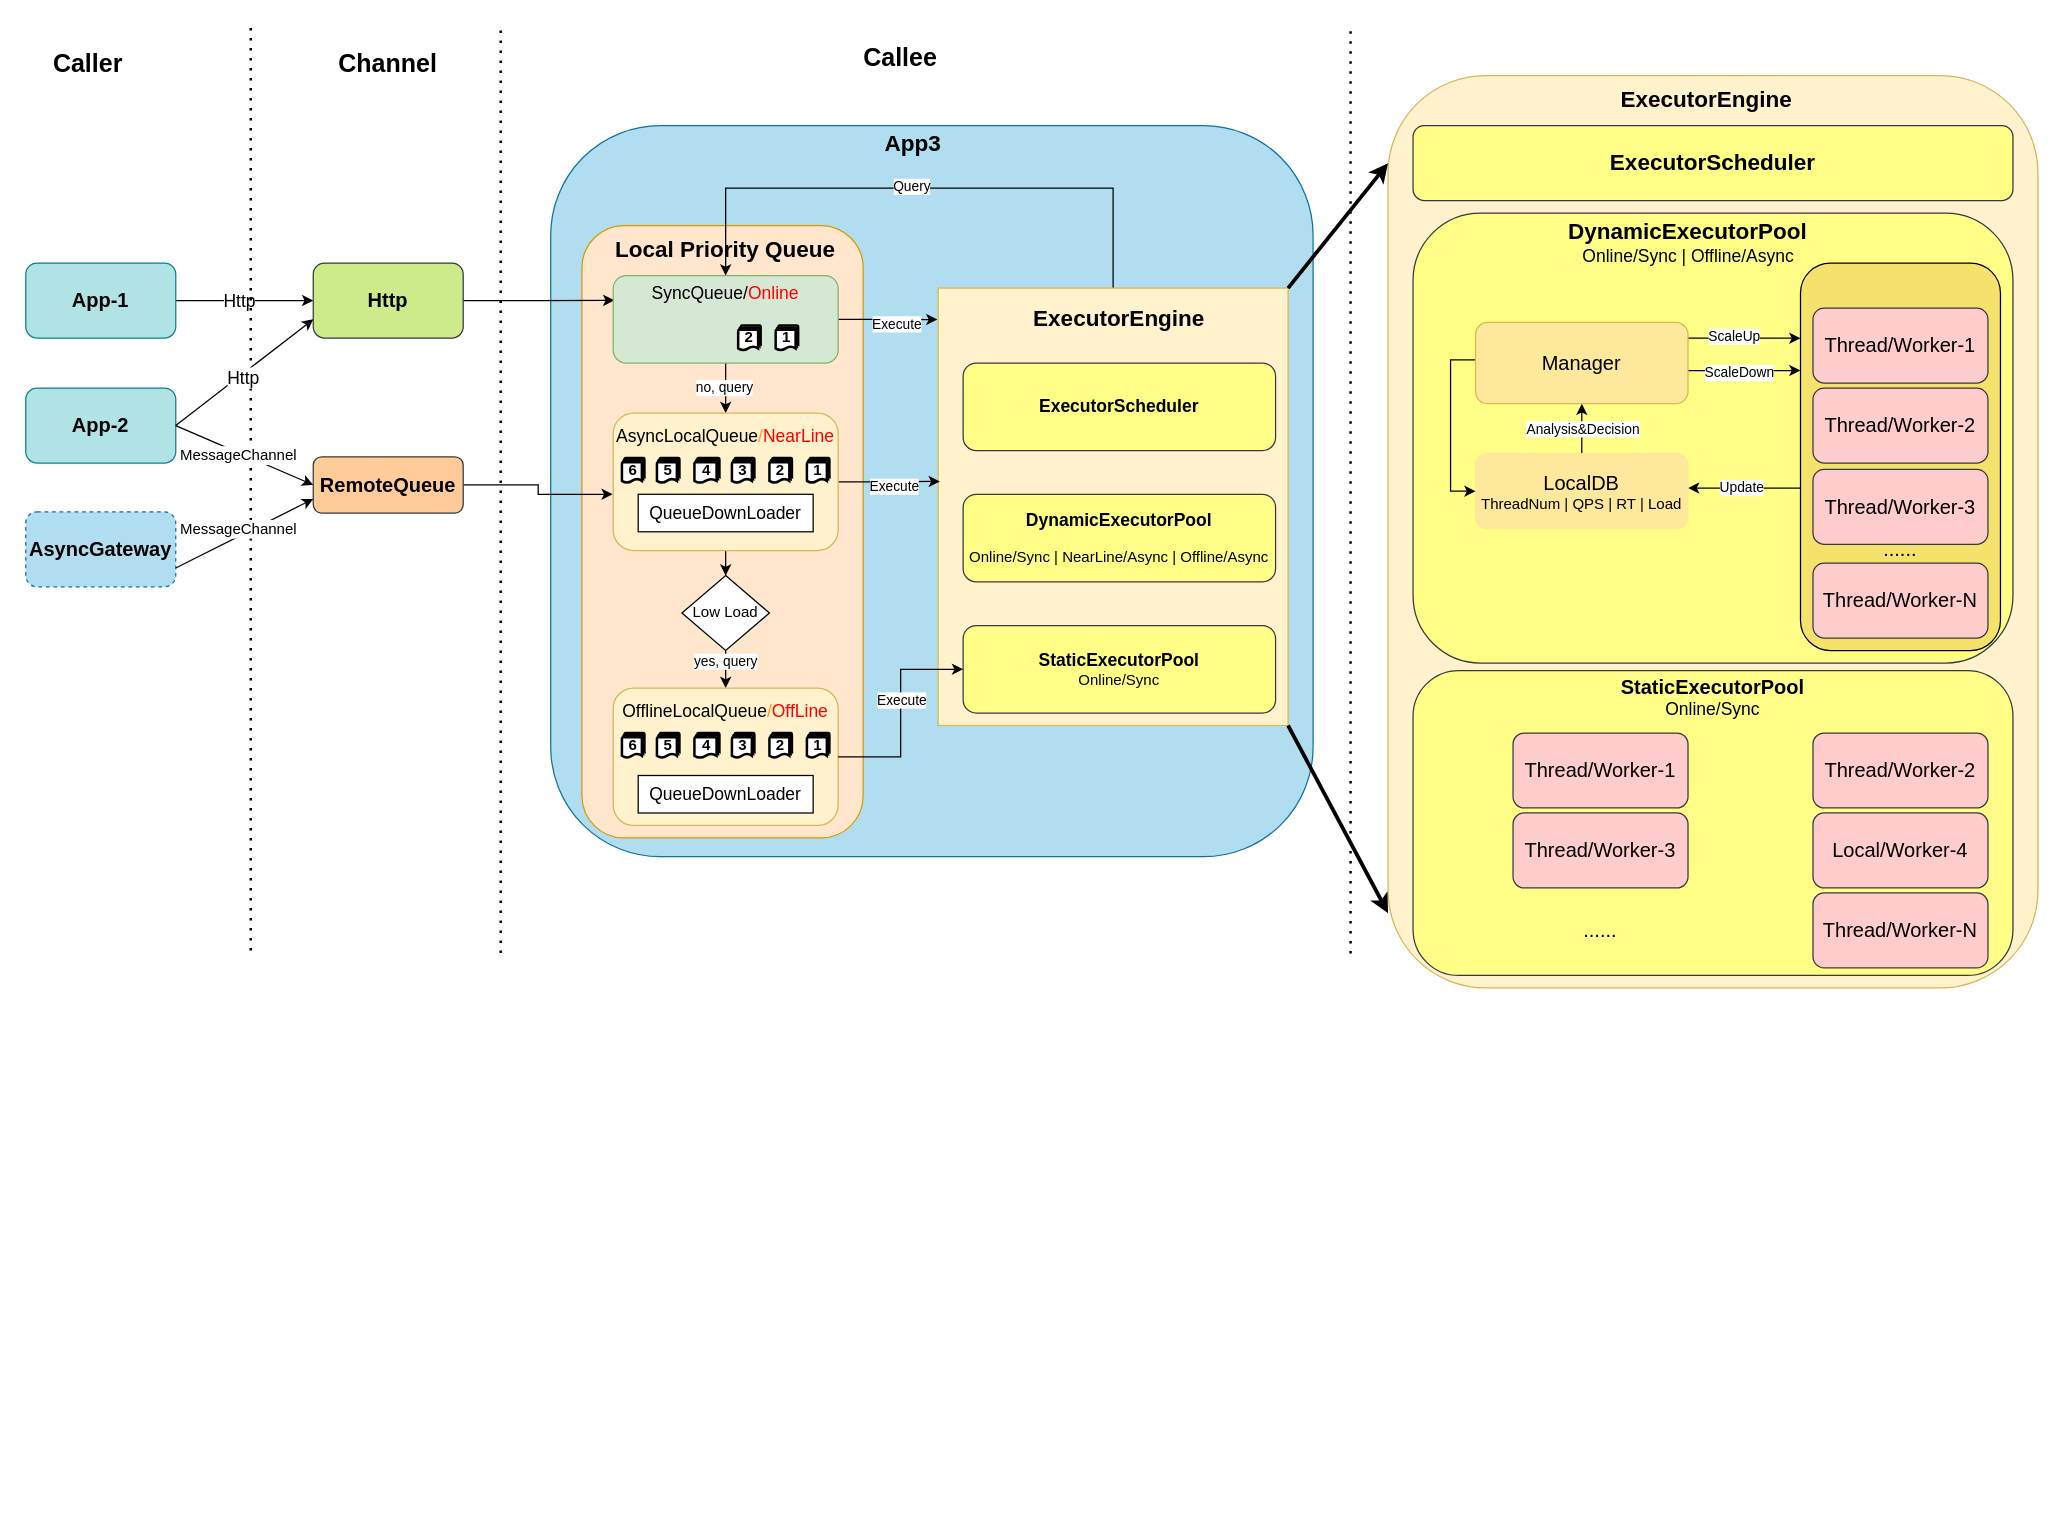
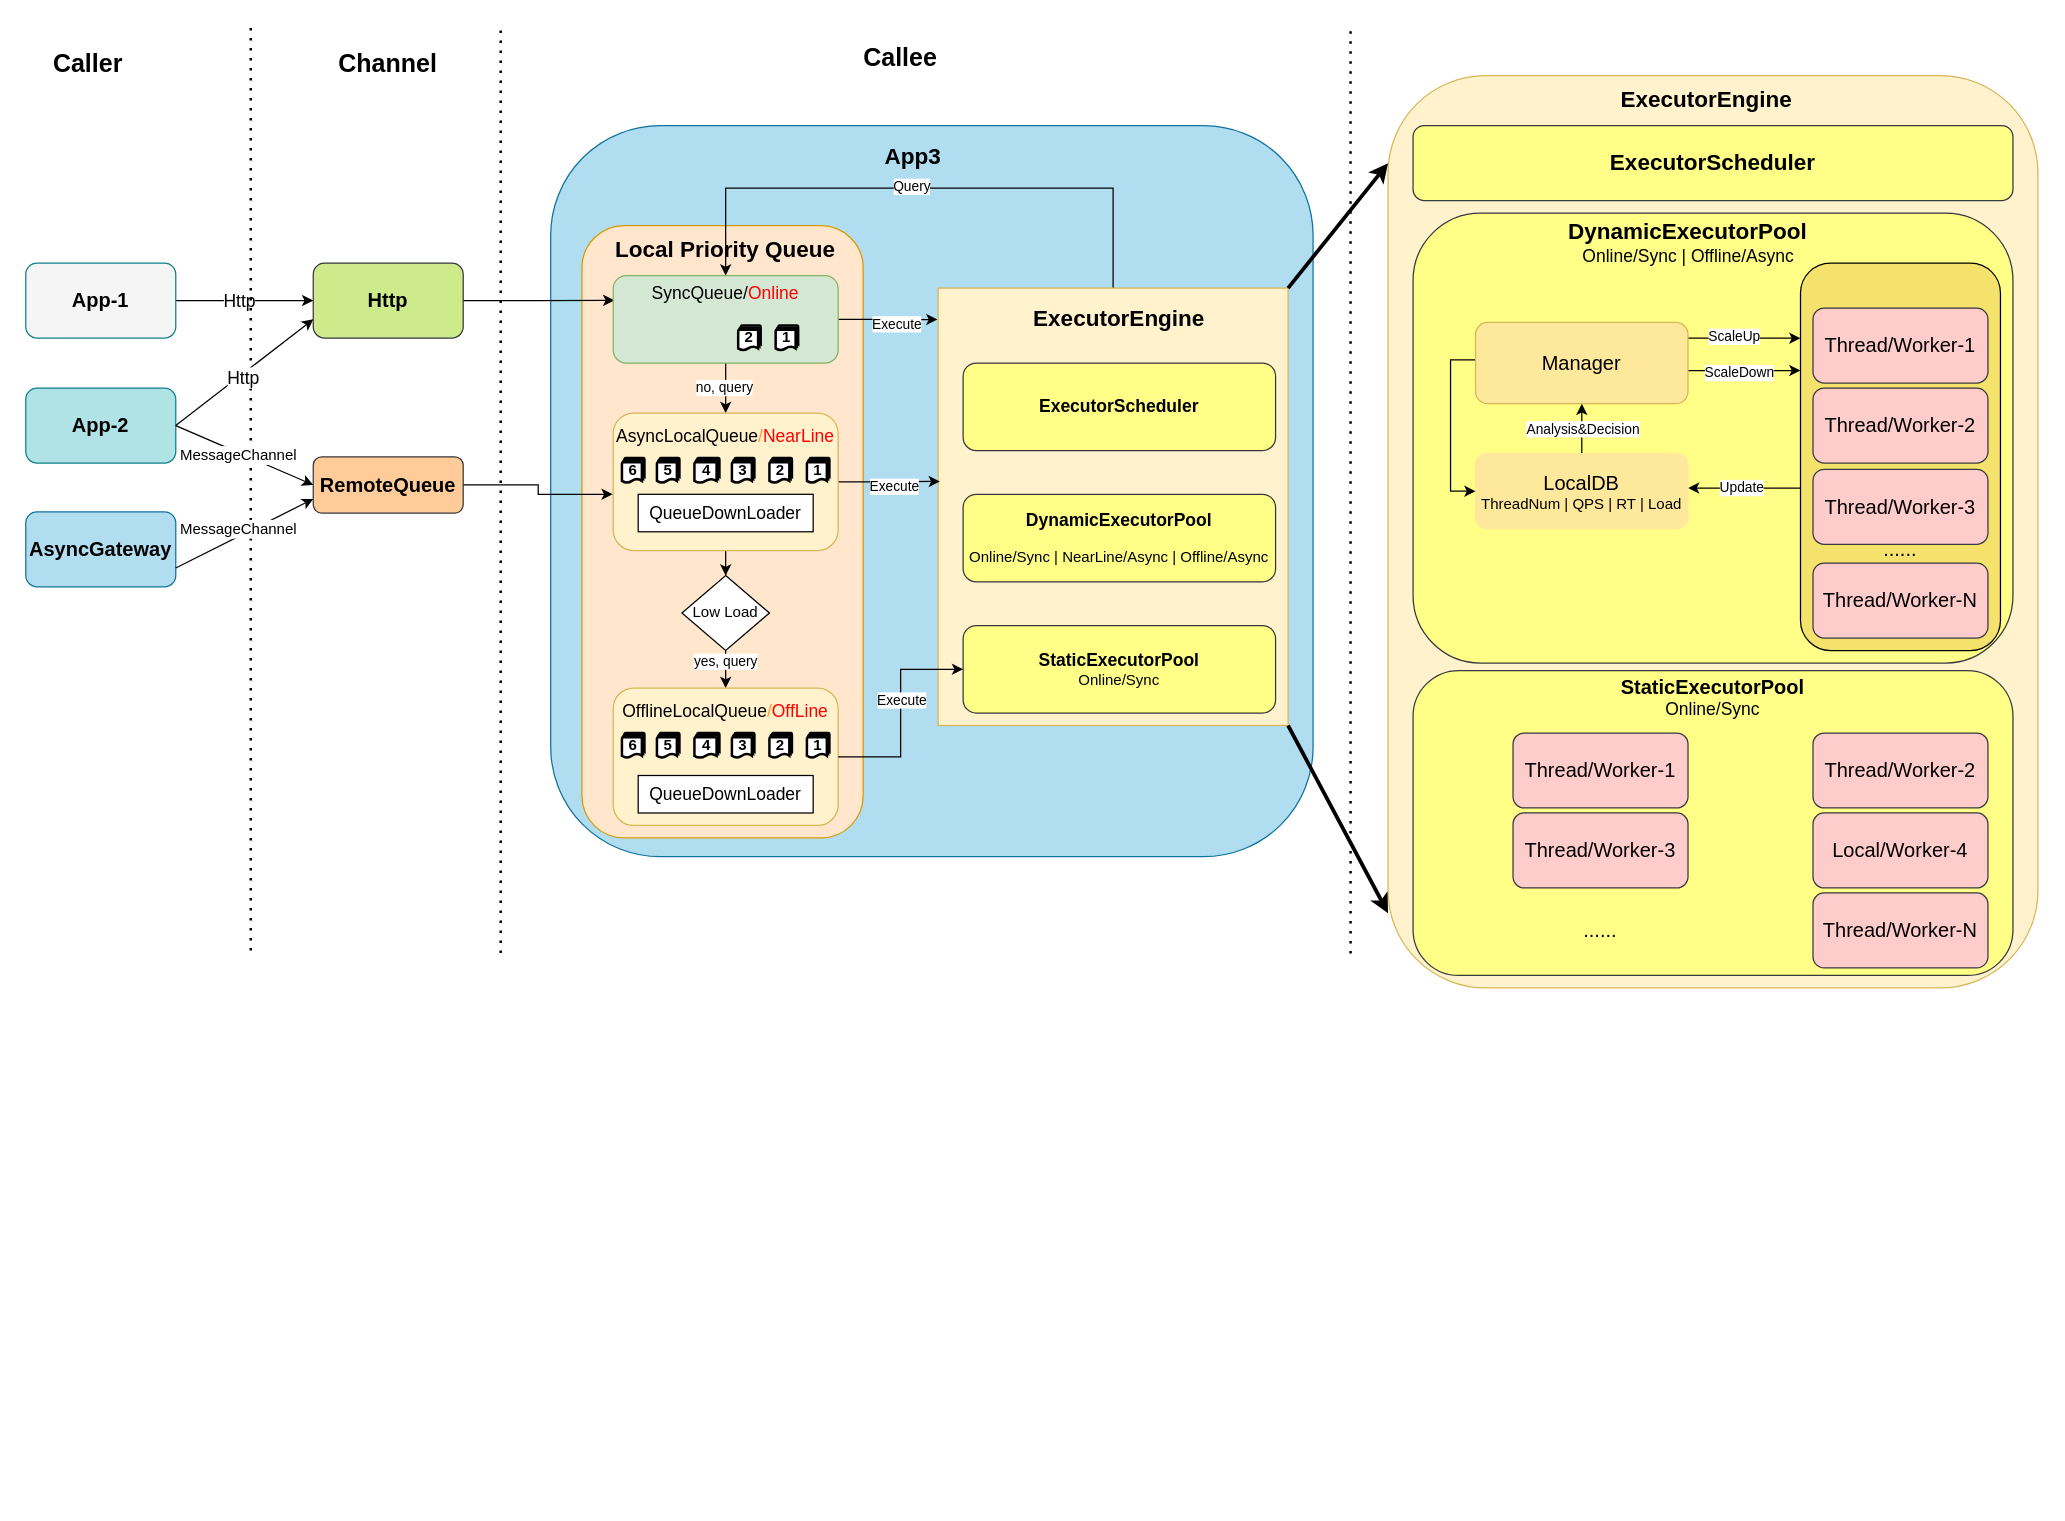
node "App3": moved (913, 144) -> (913, 157)
node "App-1": fillcolor #b0e3e6 -> #f5f5f5
node "AsyncGateway": style dashed -> solid
